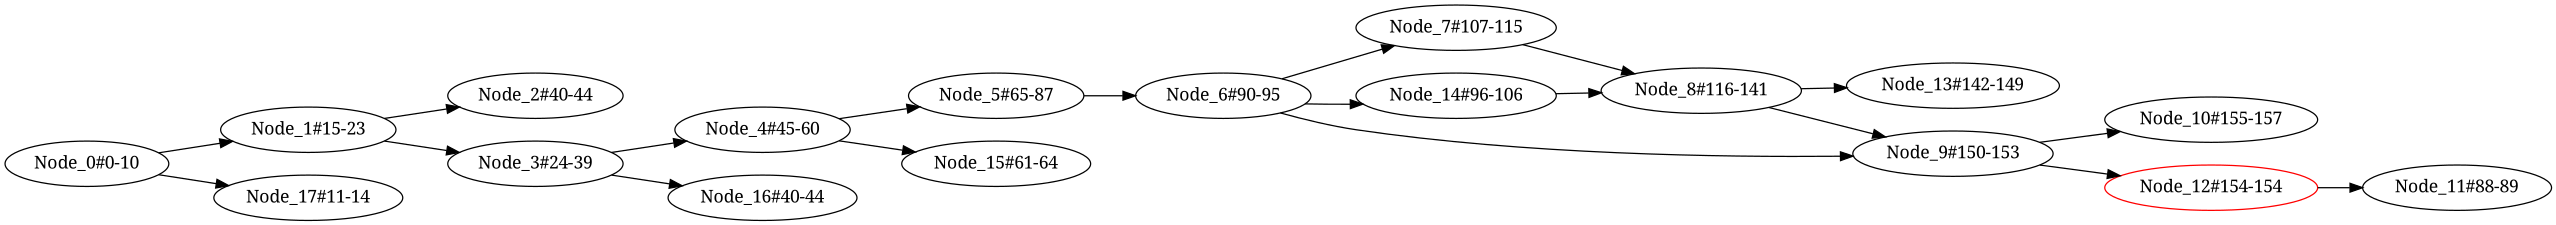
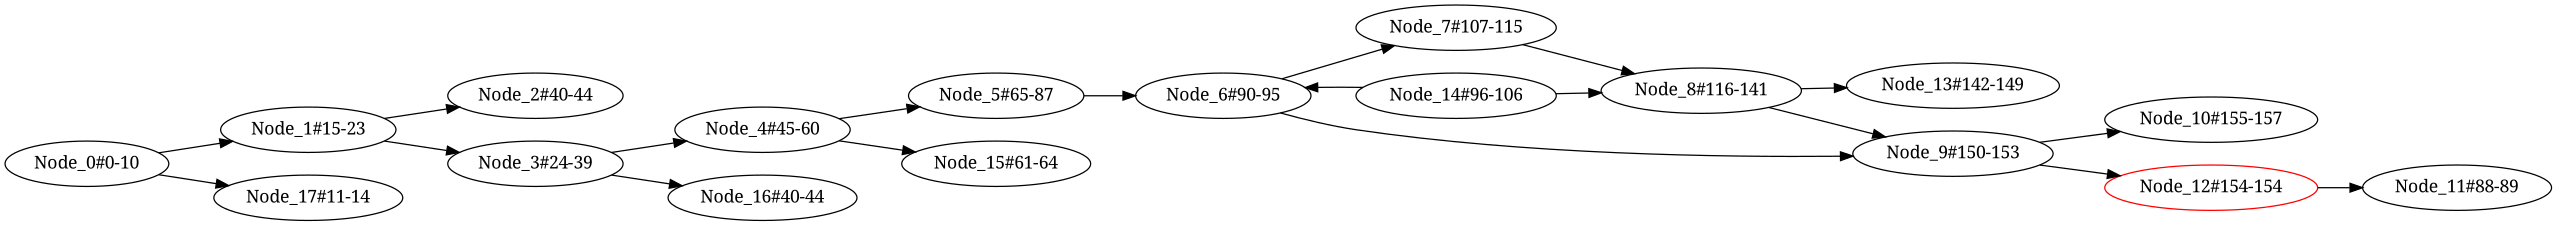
edge "Node_6#90-95" -> "Node_14#96-106": reversed
